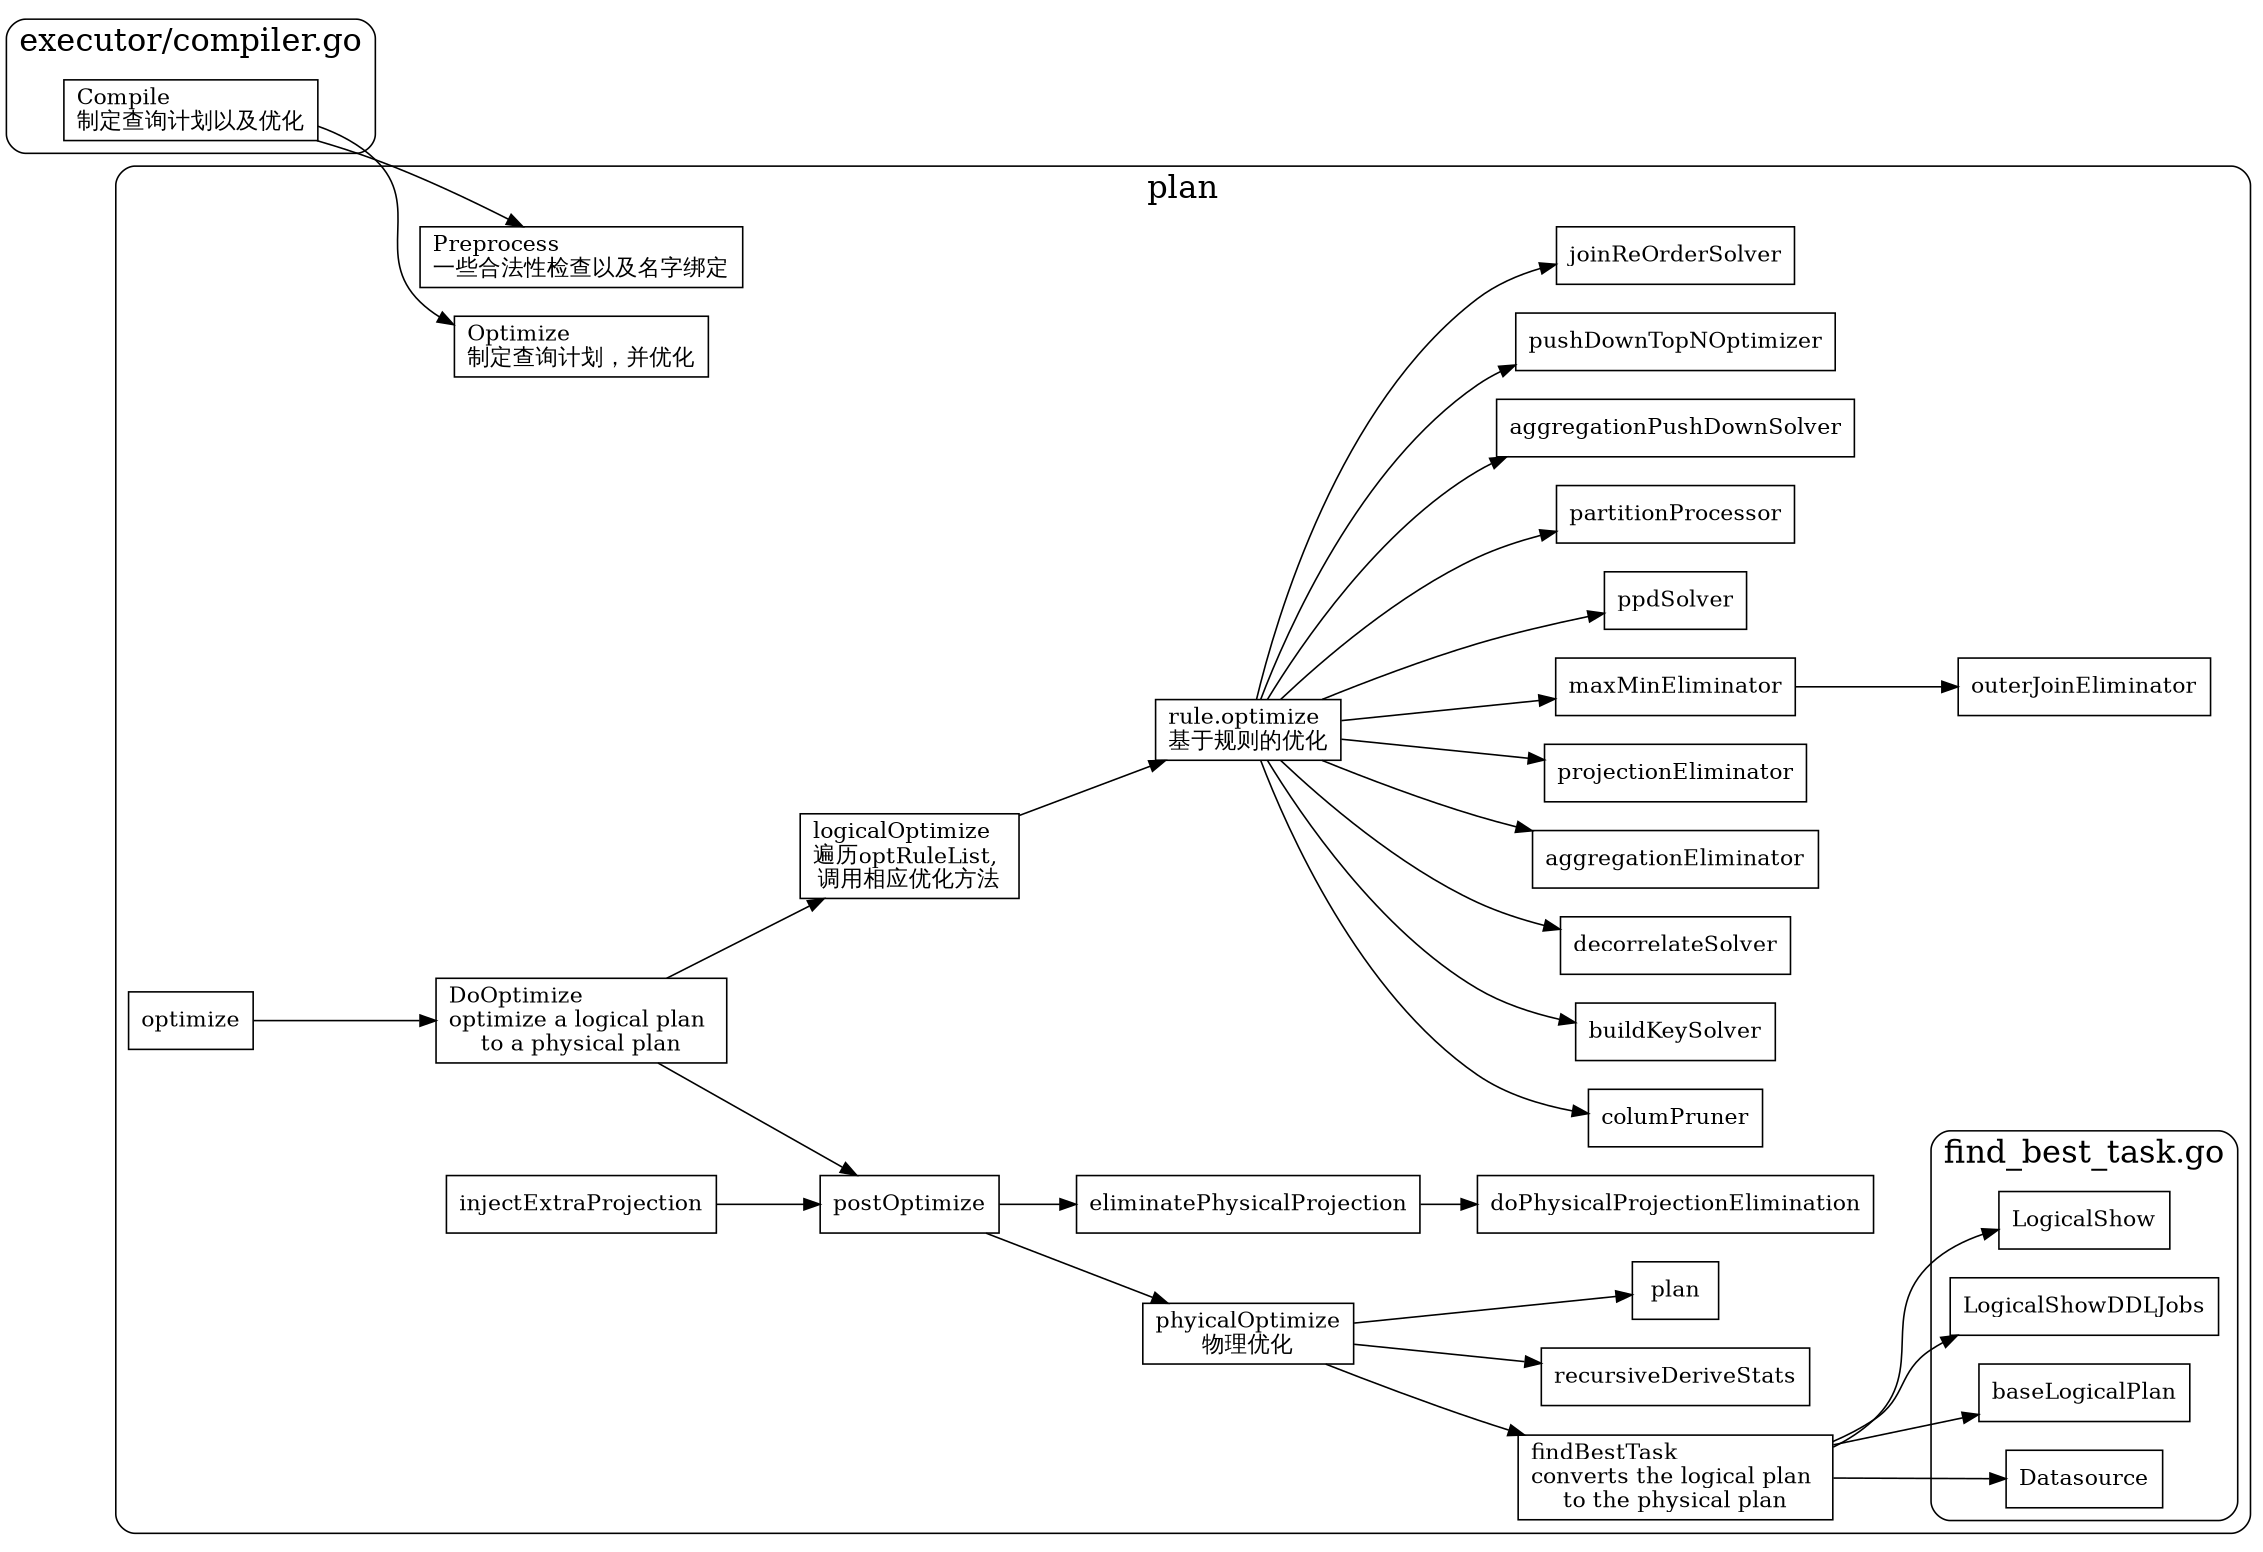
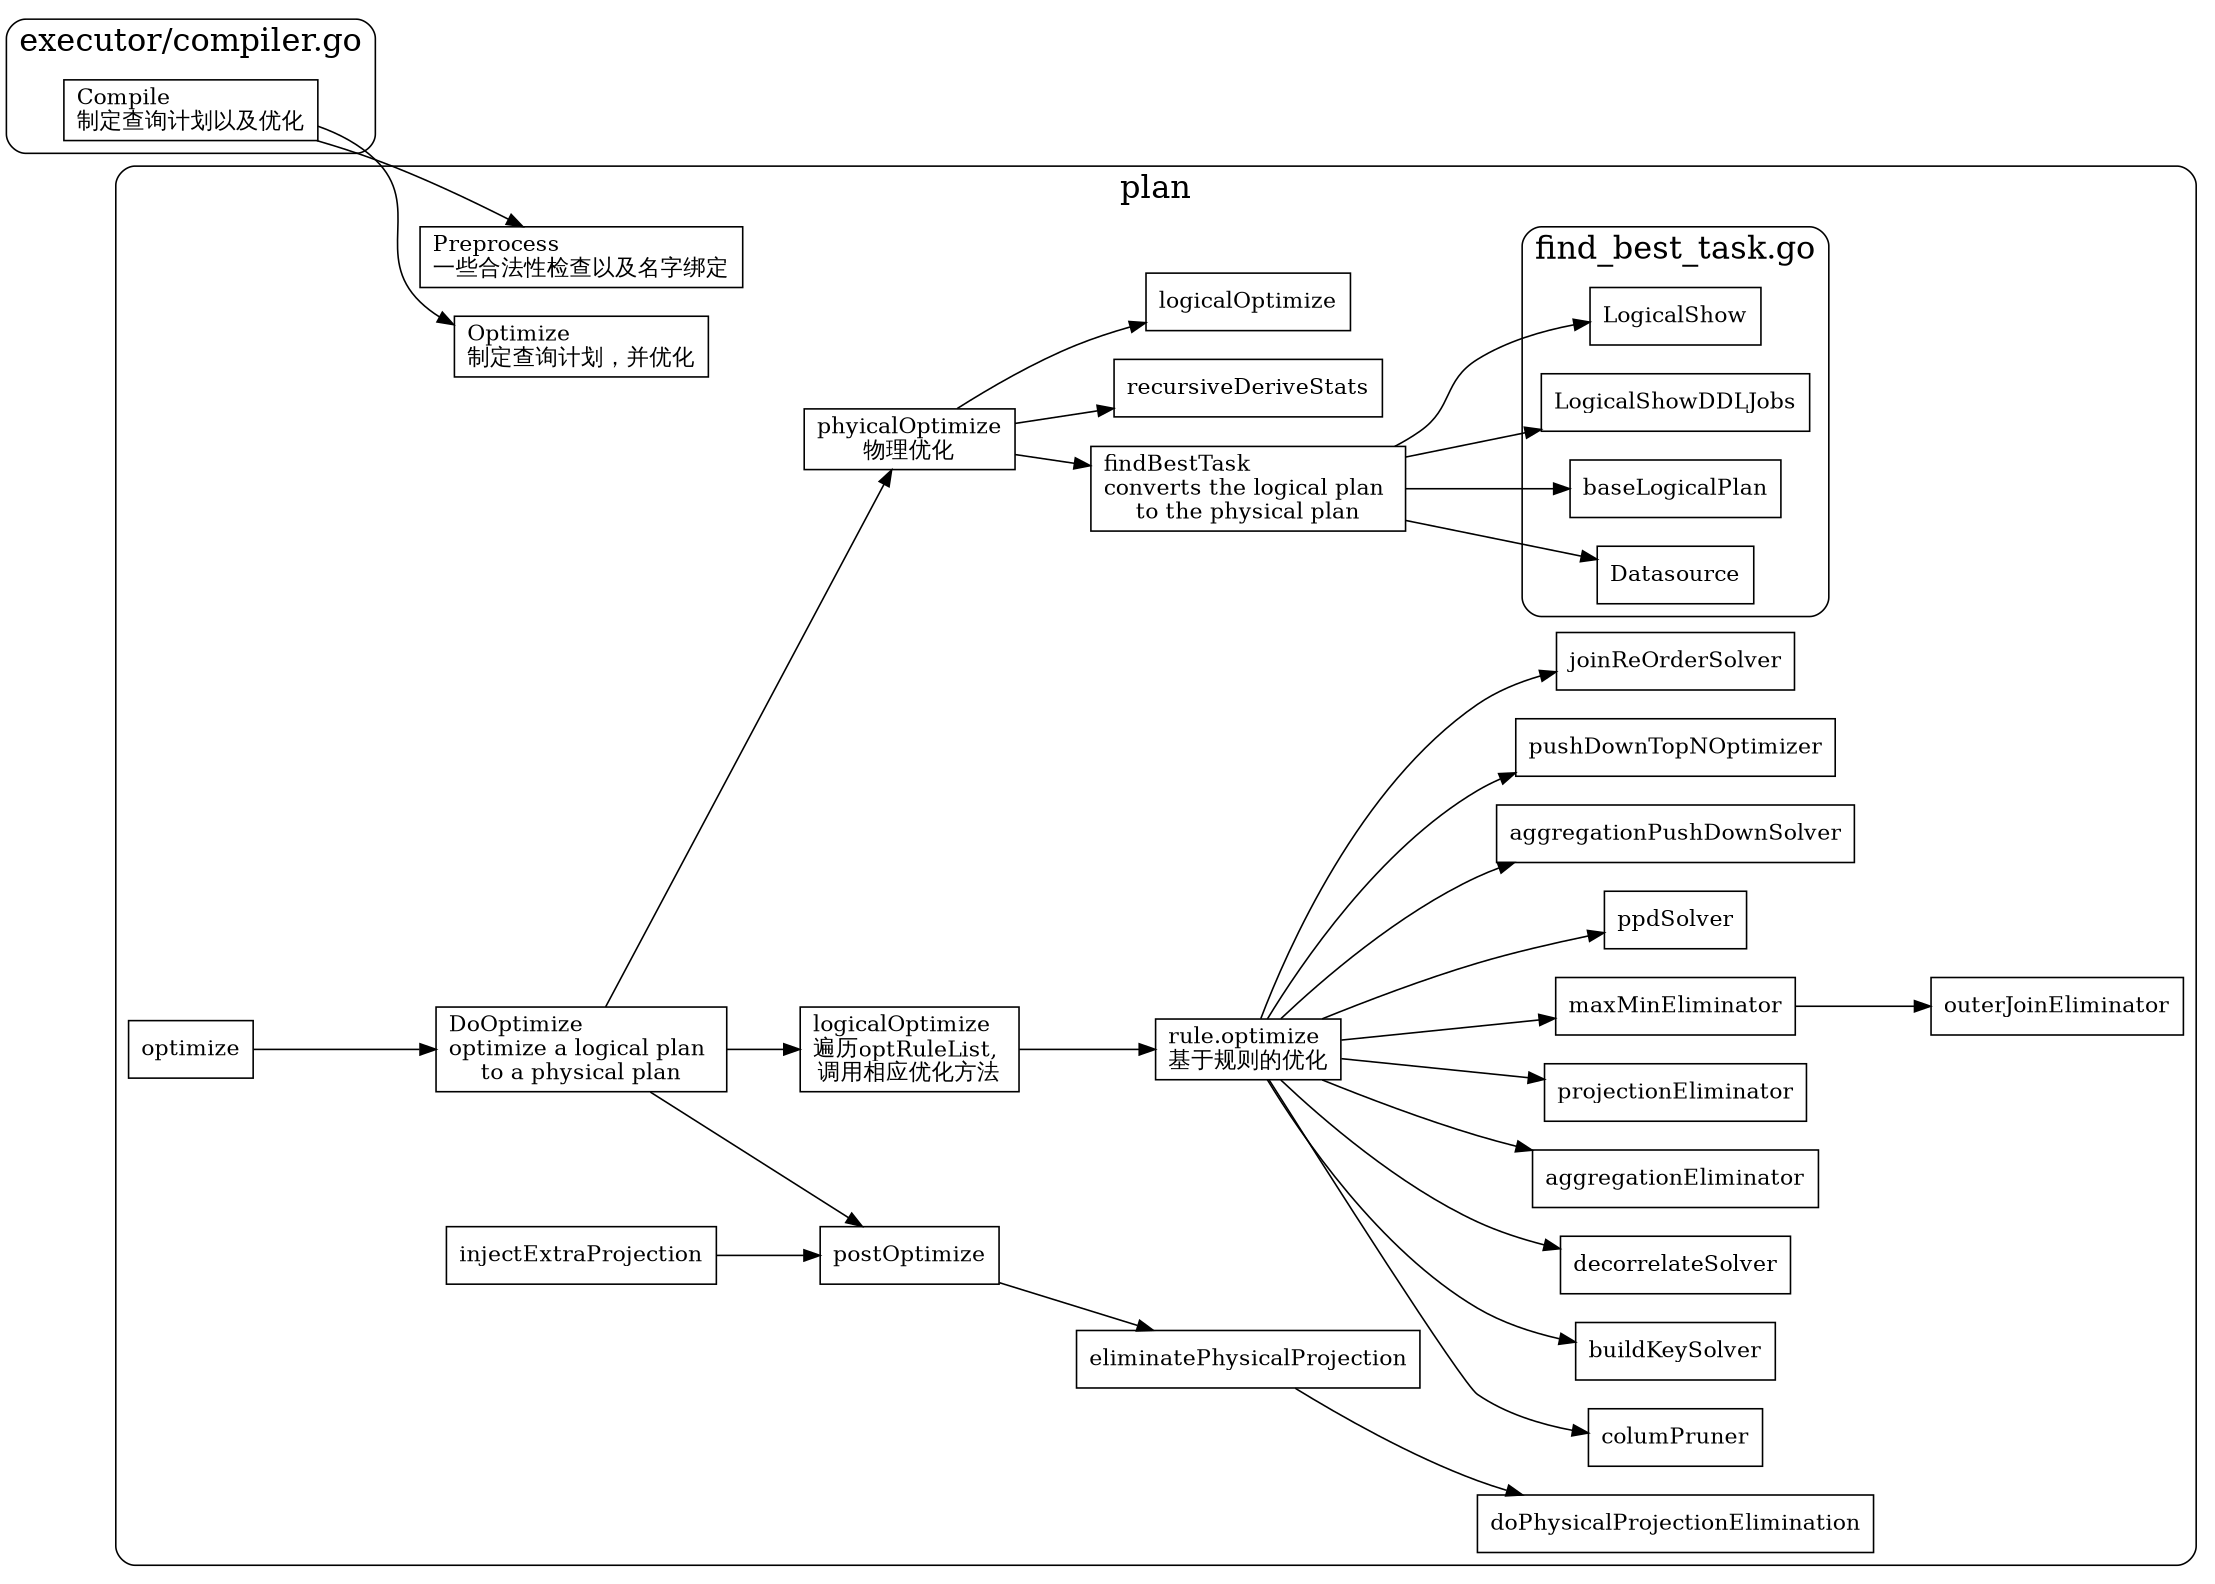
node "partitionProcessor": removed
edge "postOptimize" -> "phyicalOptimize 物理优化": now "DoOptimize optimize a logical plan to a physical plan" -> "phyicalOptimize 物理优化"
node "plan": label "plan" -> "logicalOptimize"
